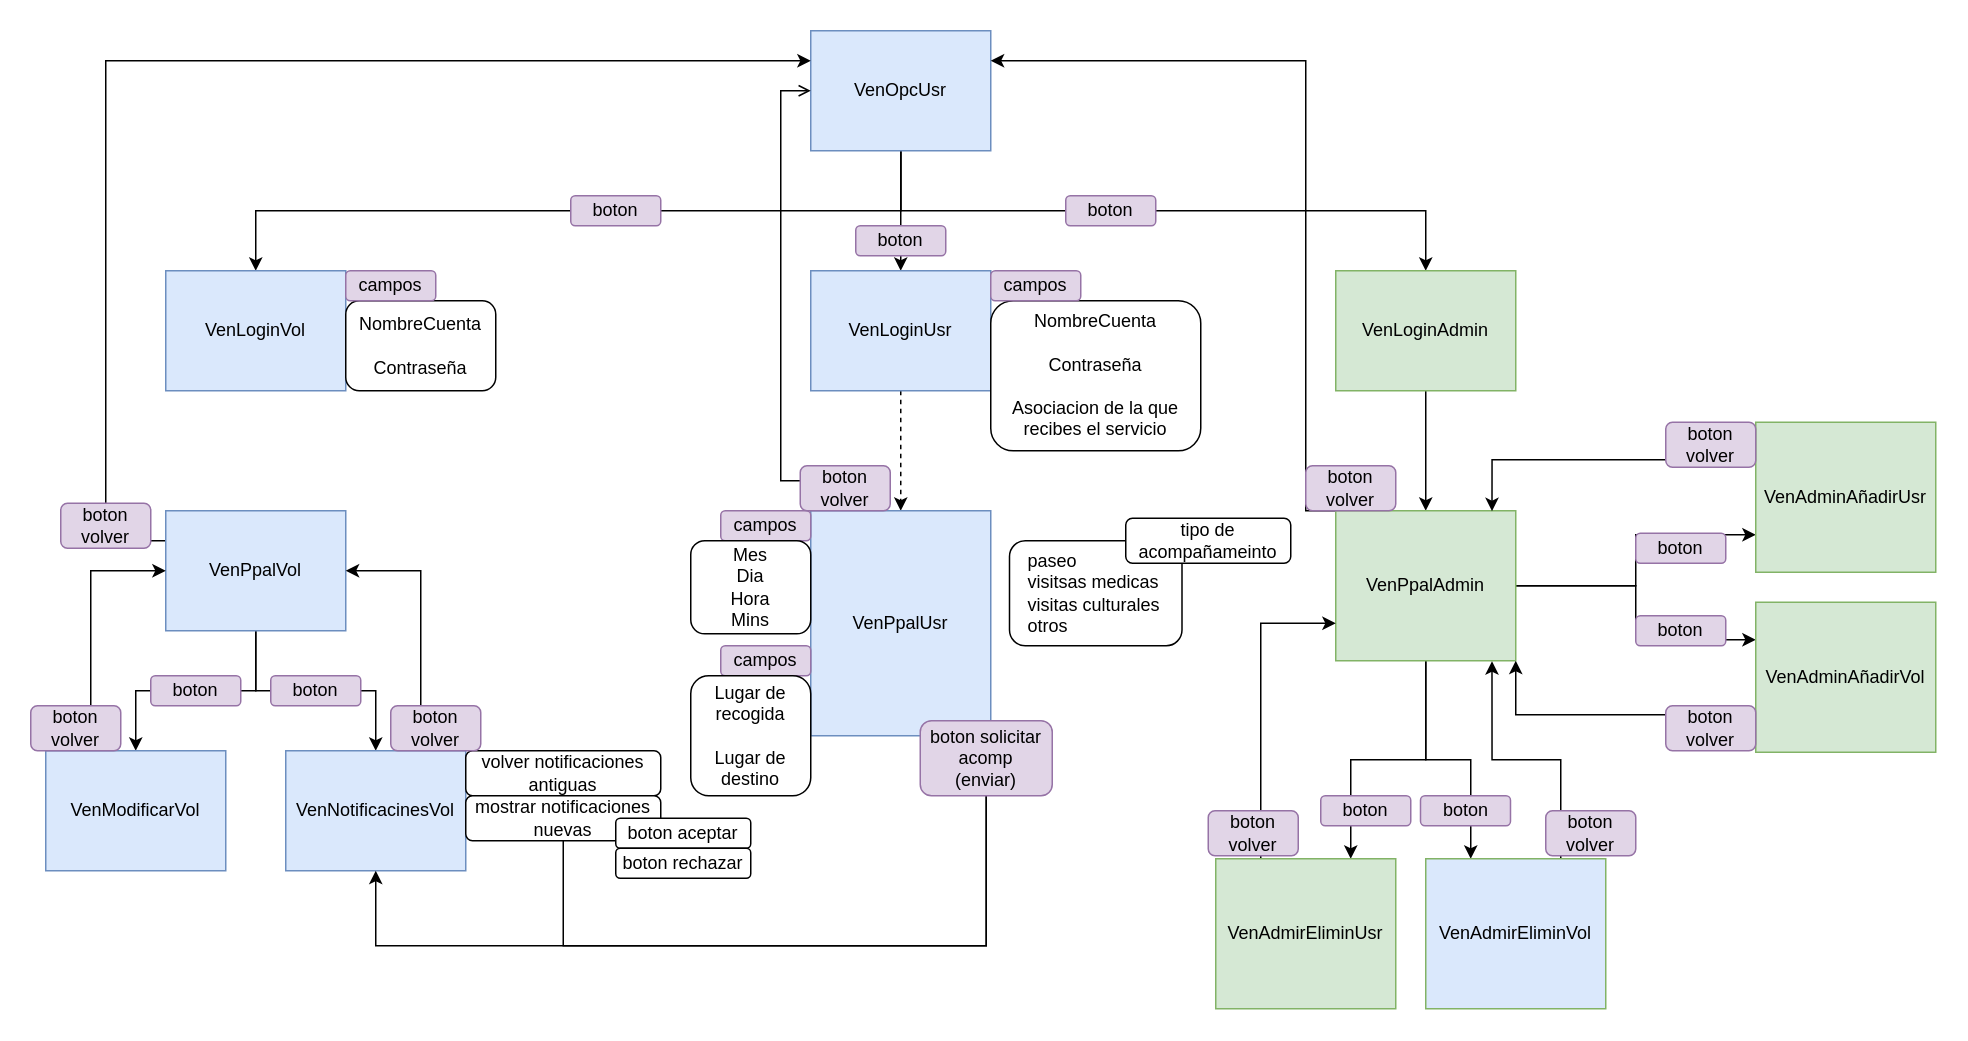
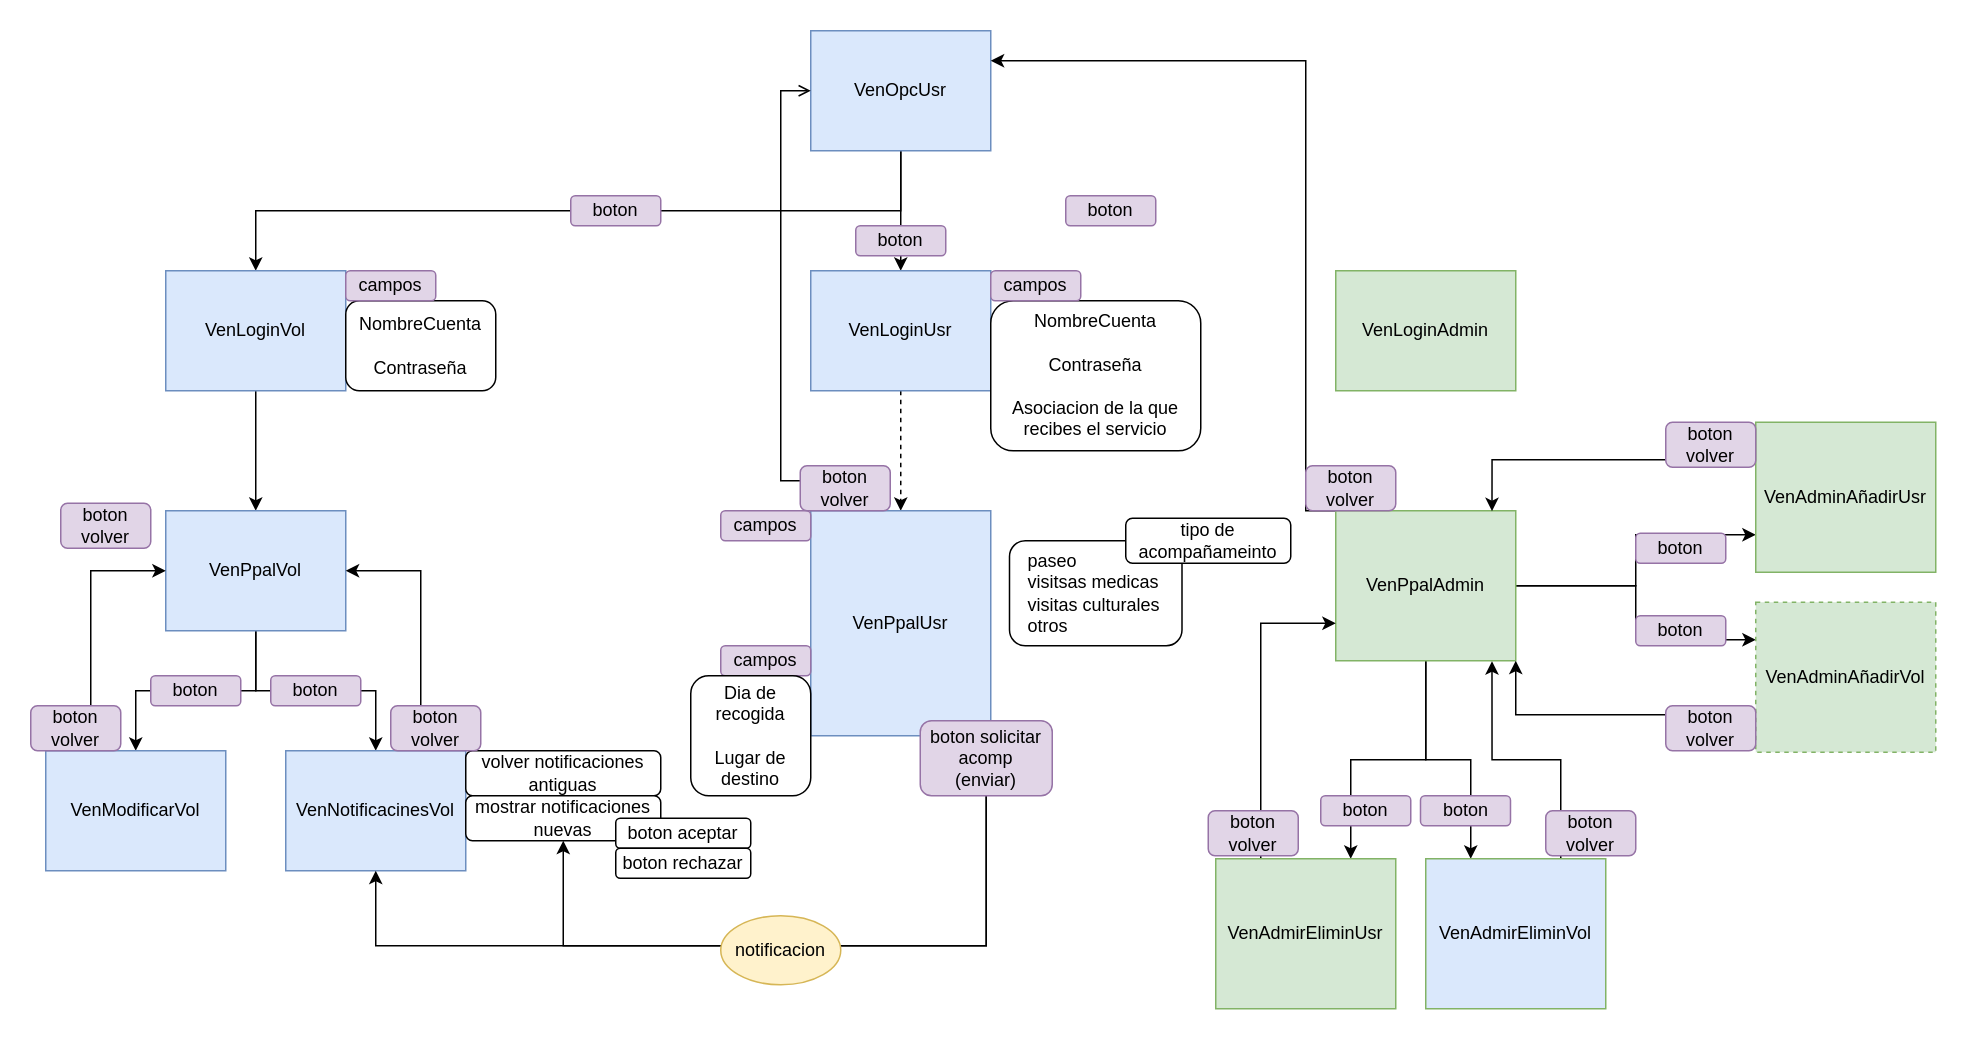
edge "VenPpalVol" -> "VenOpcUsr": removed
edge "VenOpcUsr" -> "VenLoginAdmin": removed
edge "VenLoginVol" -> "VenPpalVol": added
edge "VenLoginAdmin" -> "VenPpalAdmin": removed
node "Mes Dia Hora Mins": removed
node "VenAdminAñadirVol": style solid -> dashed
node "Lugar de recogida Lugar de destino": label "Lugar de recogida Lugar de destino" -> "Dia de recogida Lugar de destino"
edge "boton solicitar acomp (enviar)" -- "mostrar notificaciones nuevas": arrowhead none -> classic
node "notificacion": added
